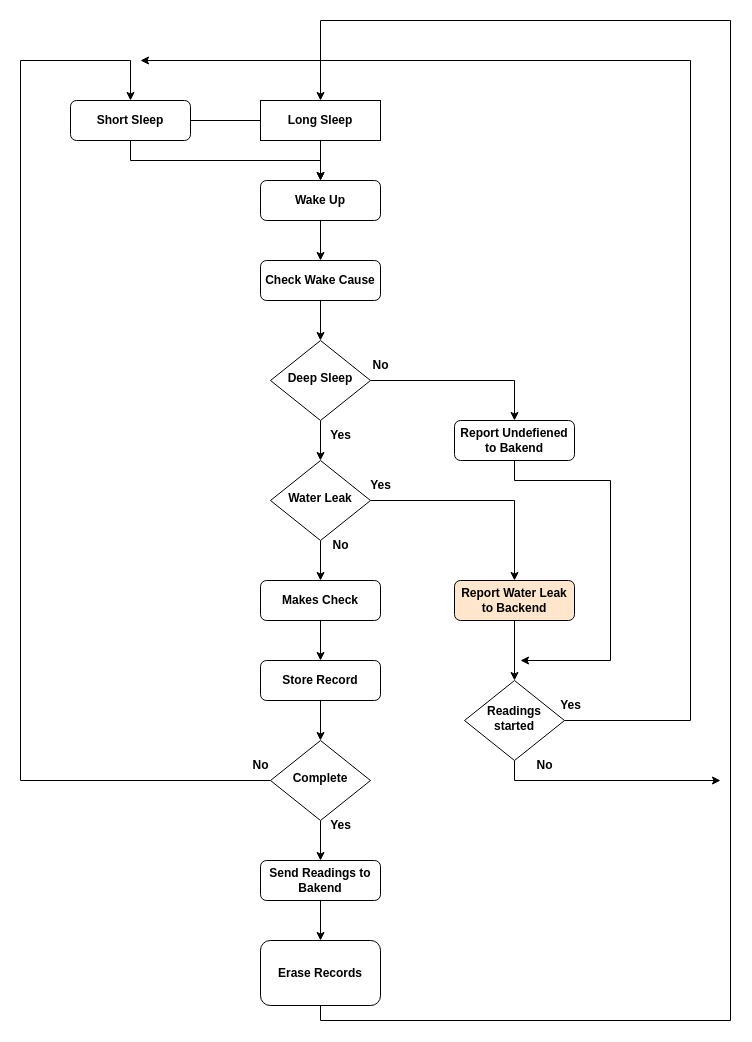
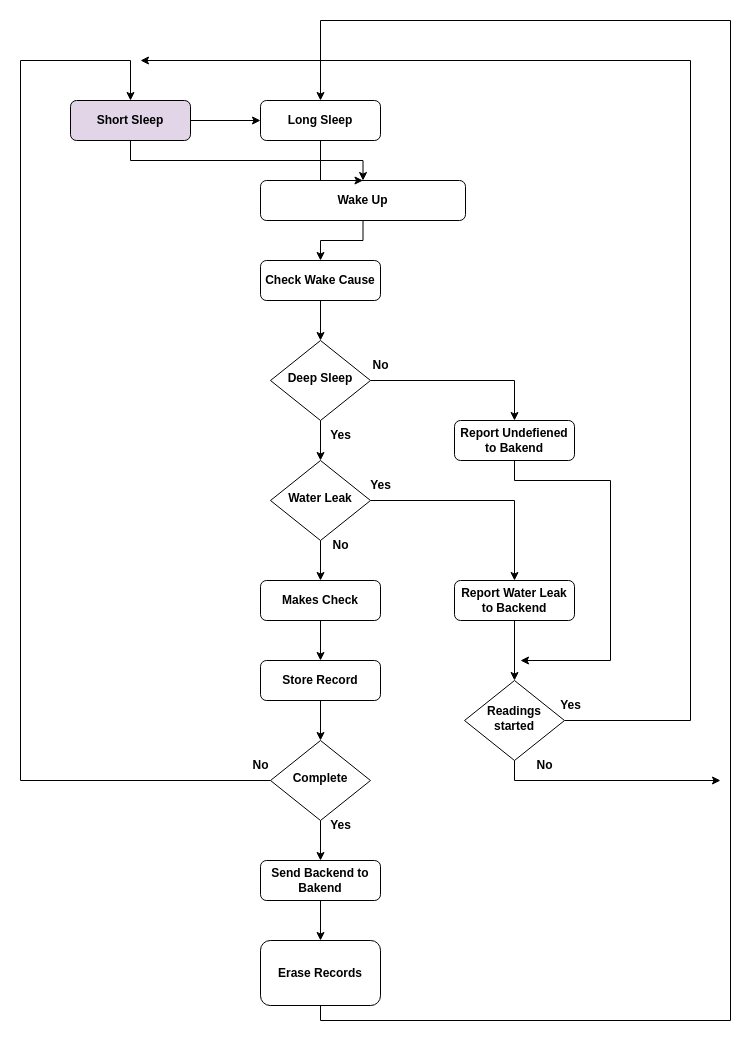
node "Short Sleep": fillcolor #ffffff -> #e1d5e7
edge "Short Sleep" -- "Long Sleep": arrowhead none -> classic
node "Long Sleep": shape rectangle -> rounded rectangle
node "Wake Up": size 120x40 -> 205x40
node "Report Water Leak to Backend": fillcolor #ffe6cc -> #ffffff
node "Send Readings to Bakend": label "Send Readings to Bakend" -> "Send Backend to Bakend"
